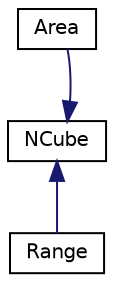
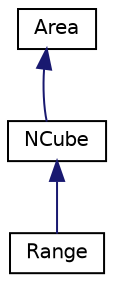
edge "Area" -> "NCube": reversed
